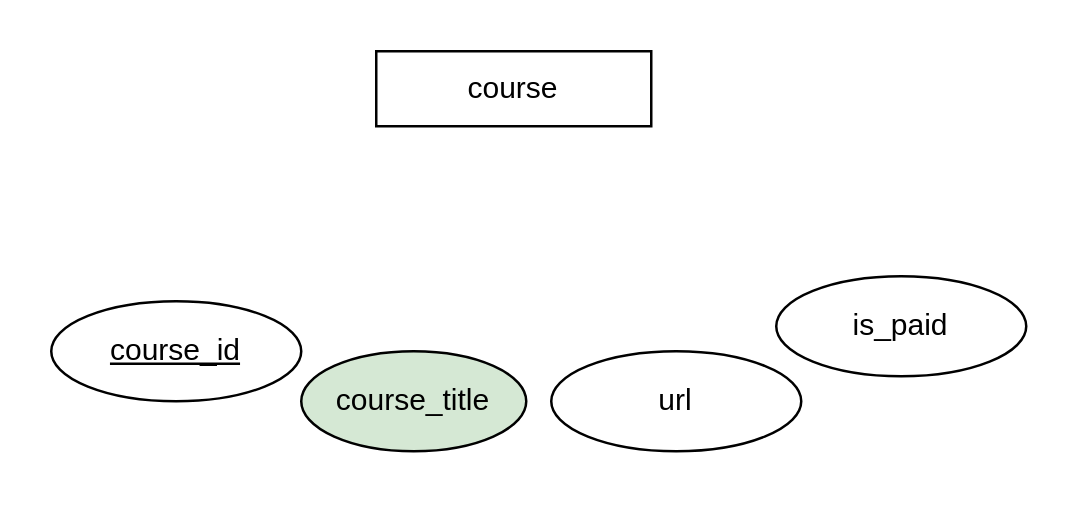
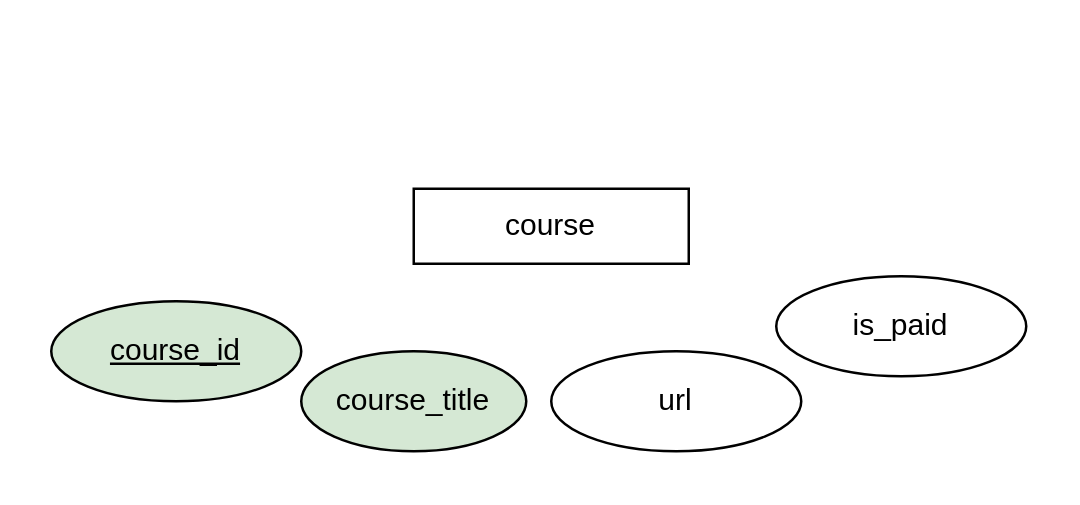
node "course": moved (514, 89) -> (551, 226)
node "course_id": fillcolor #ffffff -> #d5e8d4
